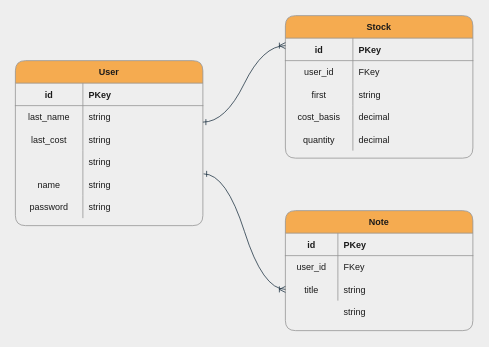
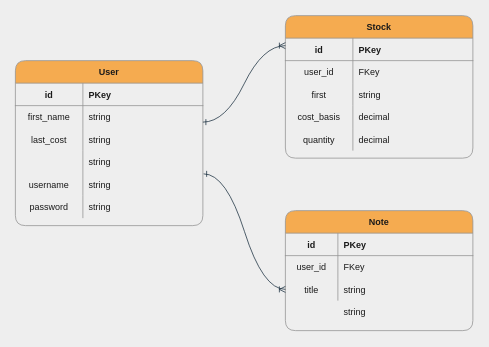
node "last_name": label "last_name" -> "first_name"
node "name": label "name" -> "username"
